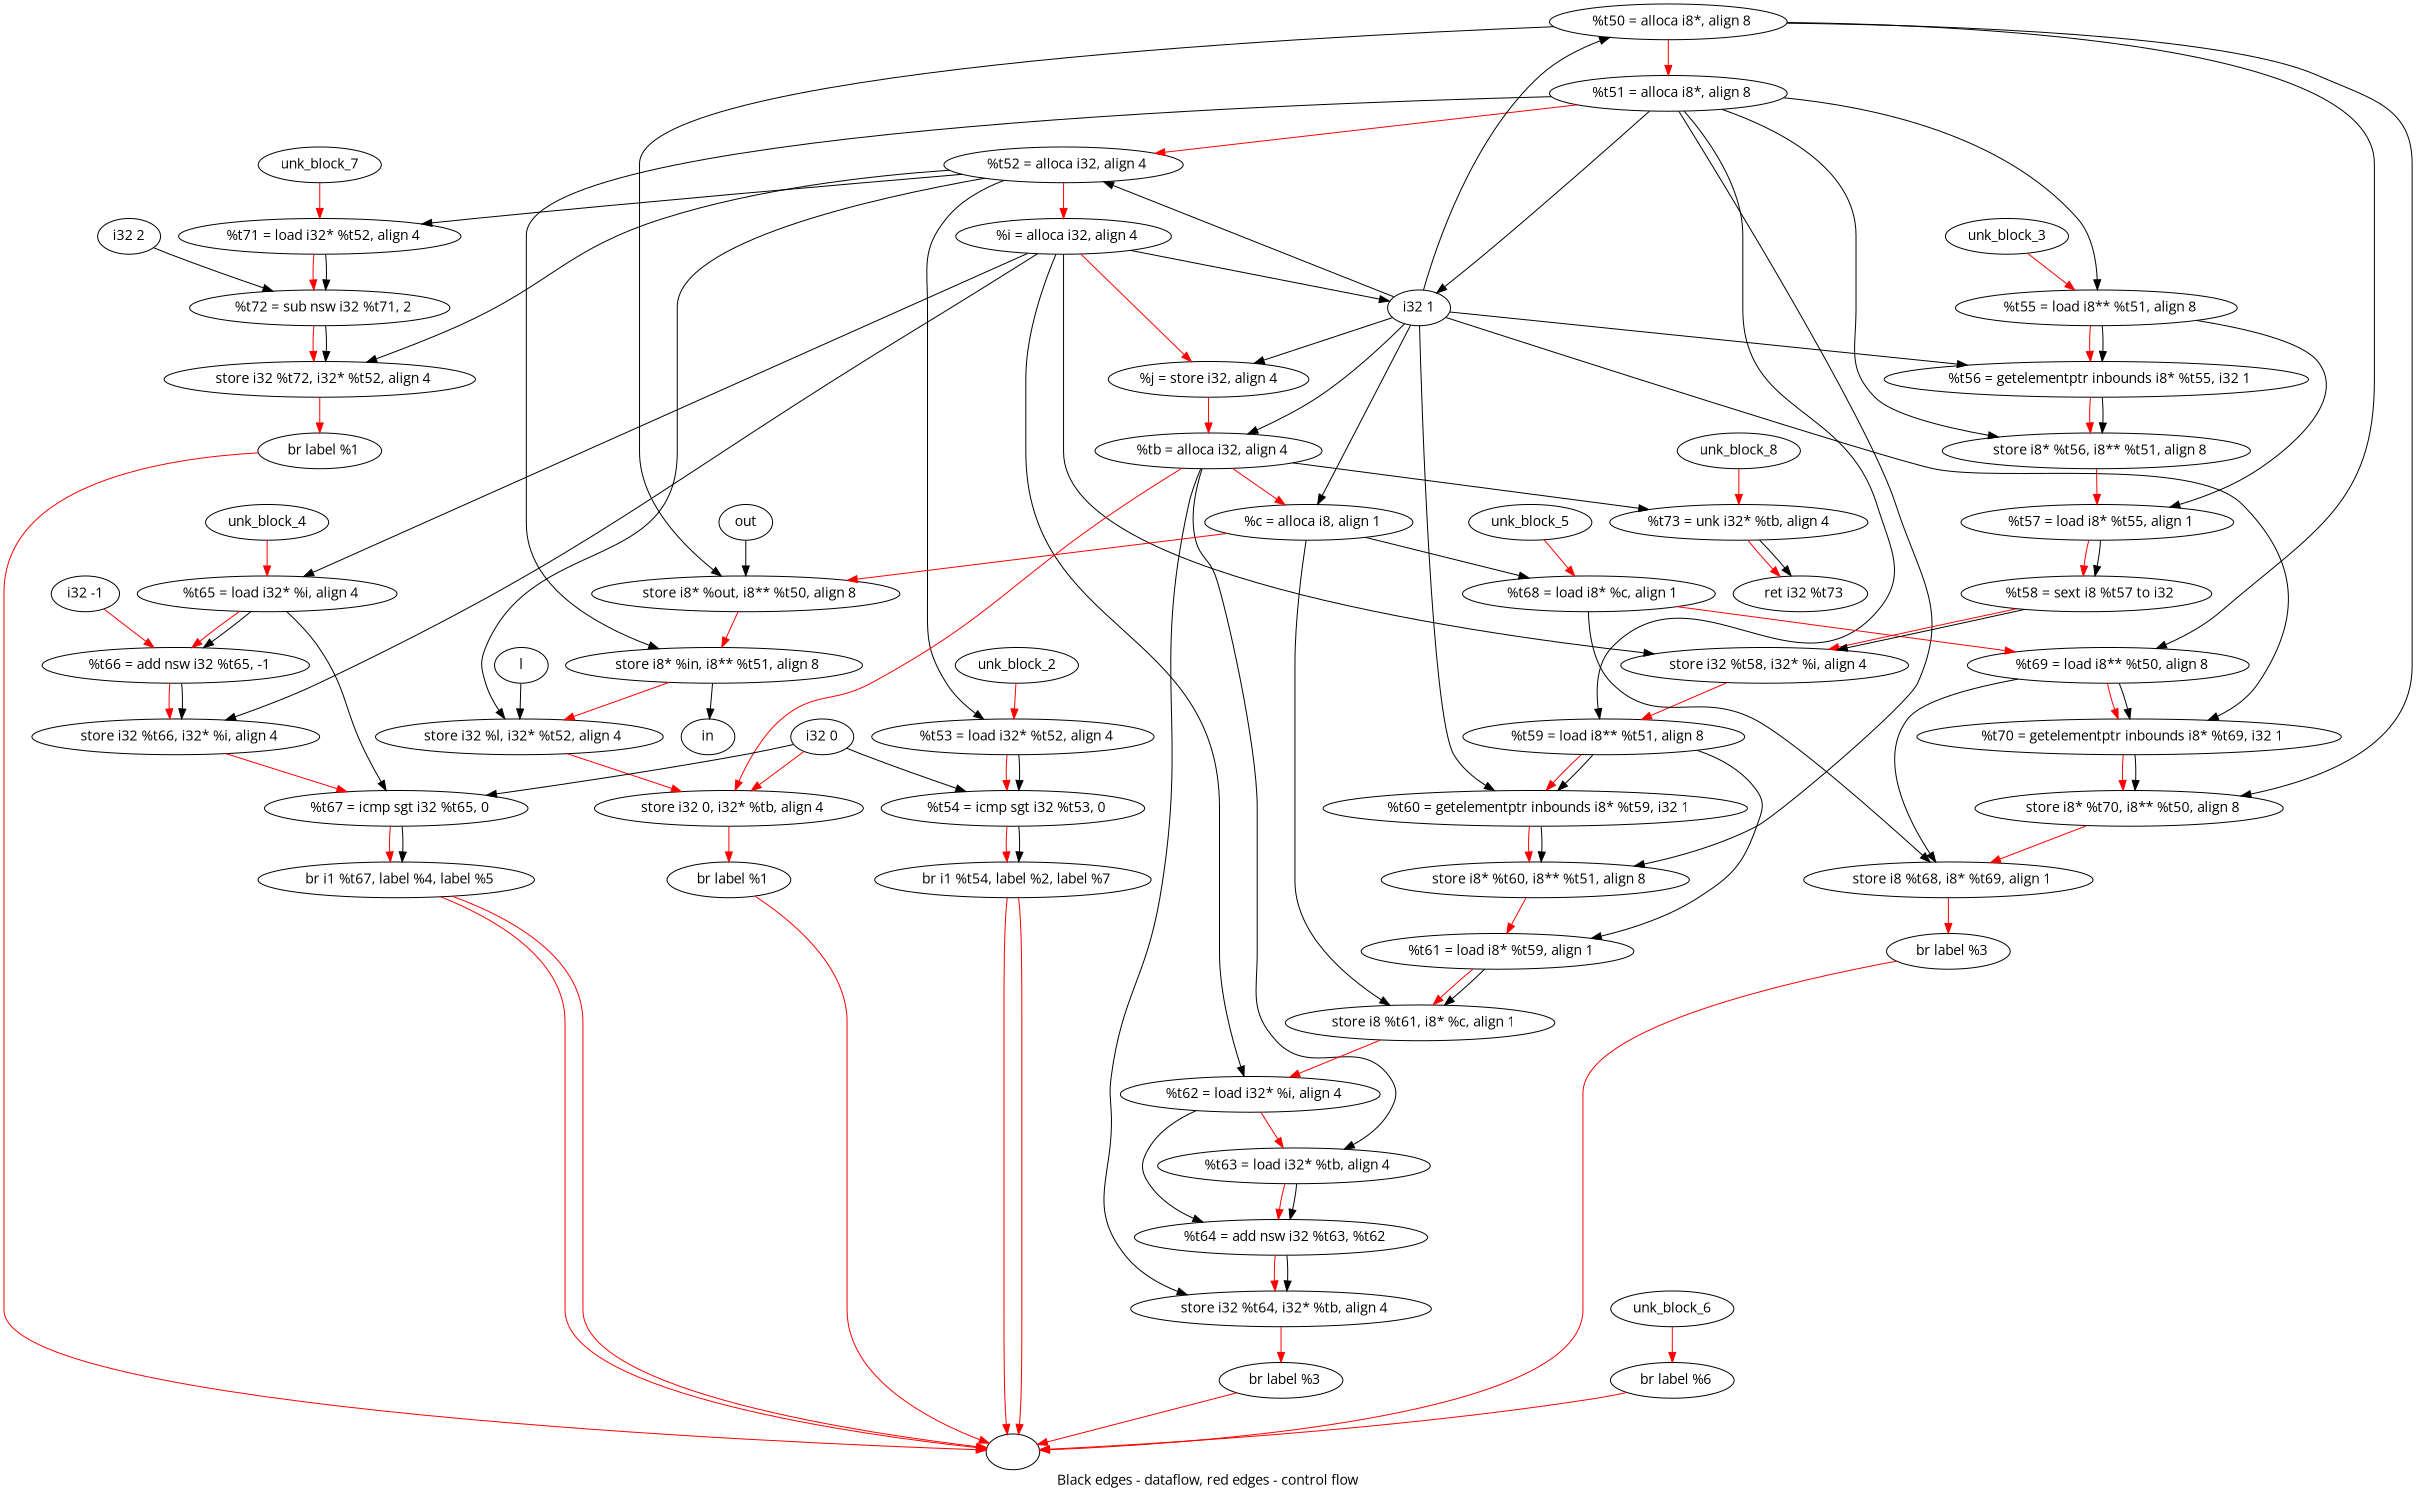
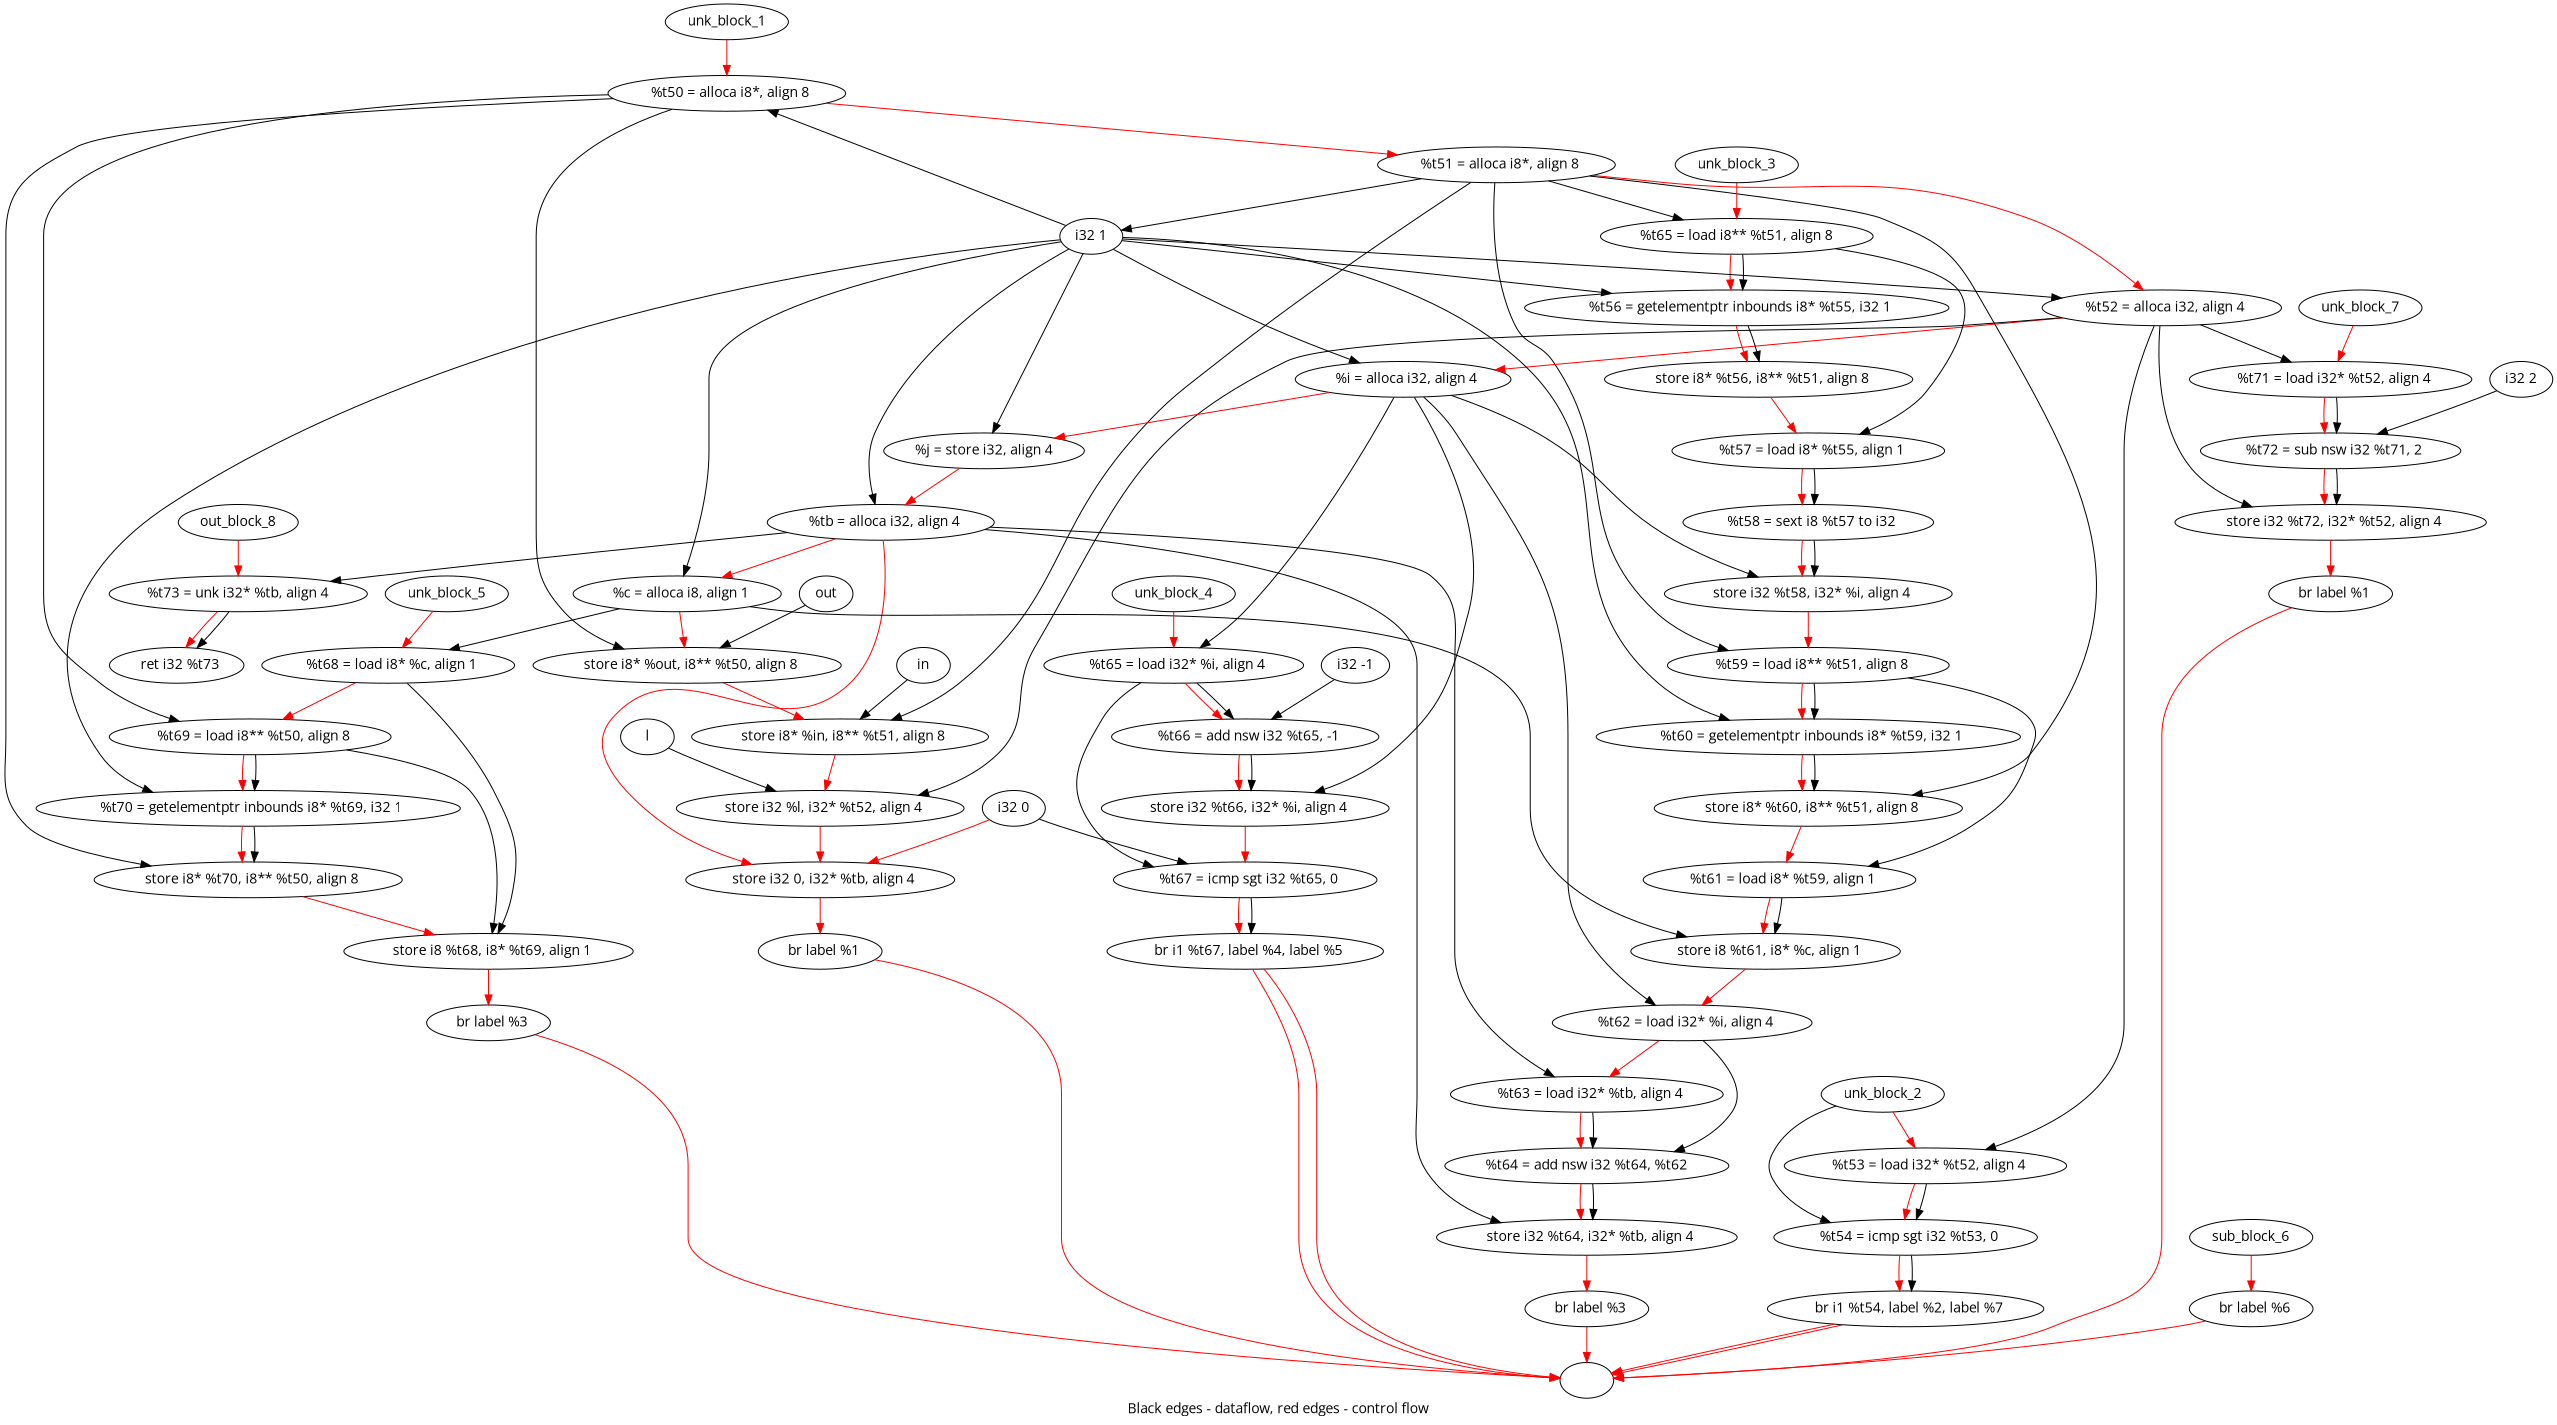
node "unk_block_1": added
edge "%i = alloca i32, align 4" -> "i32 1": reversed
edge "%t51 = alloca i8*, align 8" -> "store i8* %t56, i8** %t51, align 8": removed
node "%t55 = load i8** %t51, align 8": label "%t55 = load i8** %t51, align 8" -> "%t65 = load i8** %t51, align 8"
node "unk_block_8": label "unk_block_8" -> "out_block_8"
edge "i32 -1" -> "%t66 = add nsw i32 %t65, -1": color red -> black
edge "store i8* %in, i8** %t51, align 8" -> "in": reversed
edge "i32 0" -> "%t54 = icmp sgt i32 %t53, 0": now "unk_block_2" -> "%t54 = icmp sgt i32 %t53, 0"
node "%t64 = add nsw i32 %t63, %t62": label "%t64 = add nsw i32 %t63, %t62" -> "%t64 = add nsw i32 %t64, %t62"
node "unk_block_6": label "unk_block_6" -> "sub_block_6"
